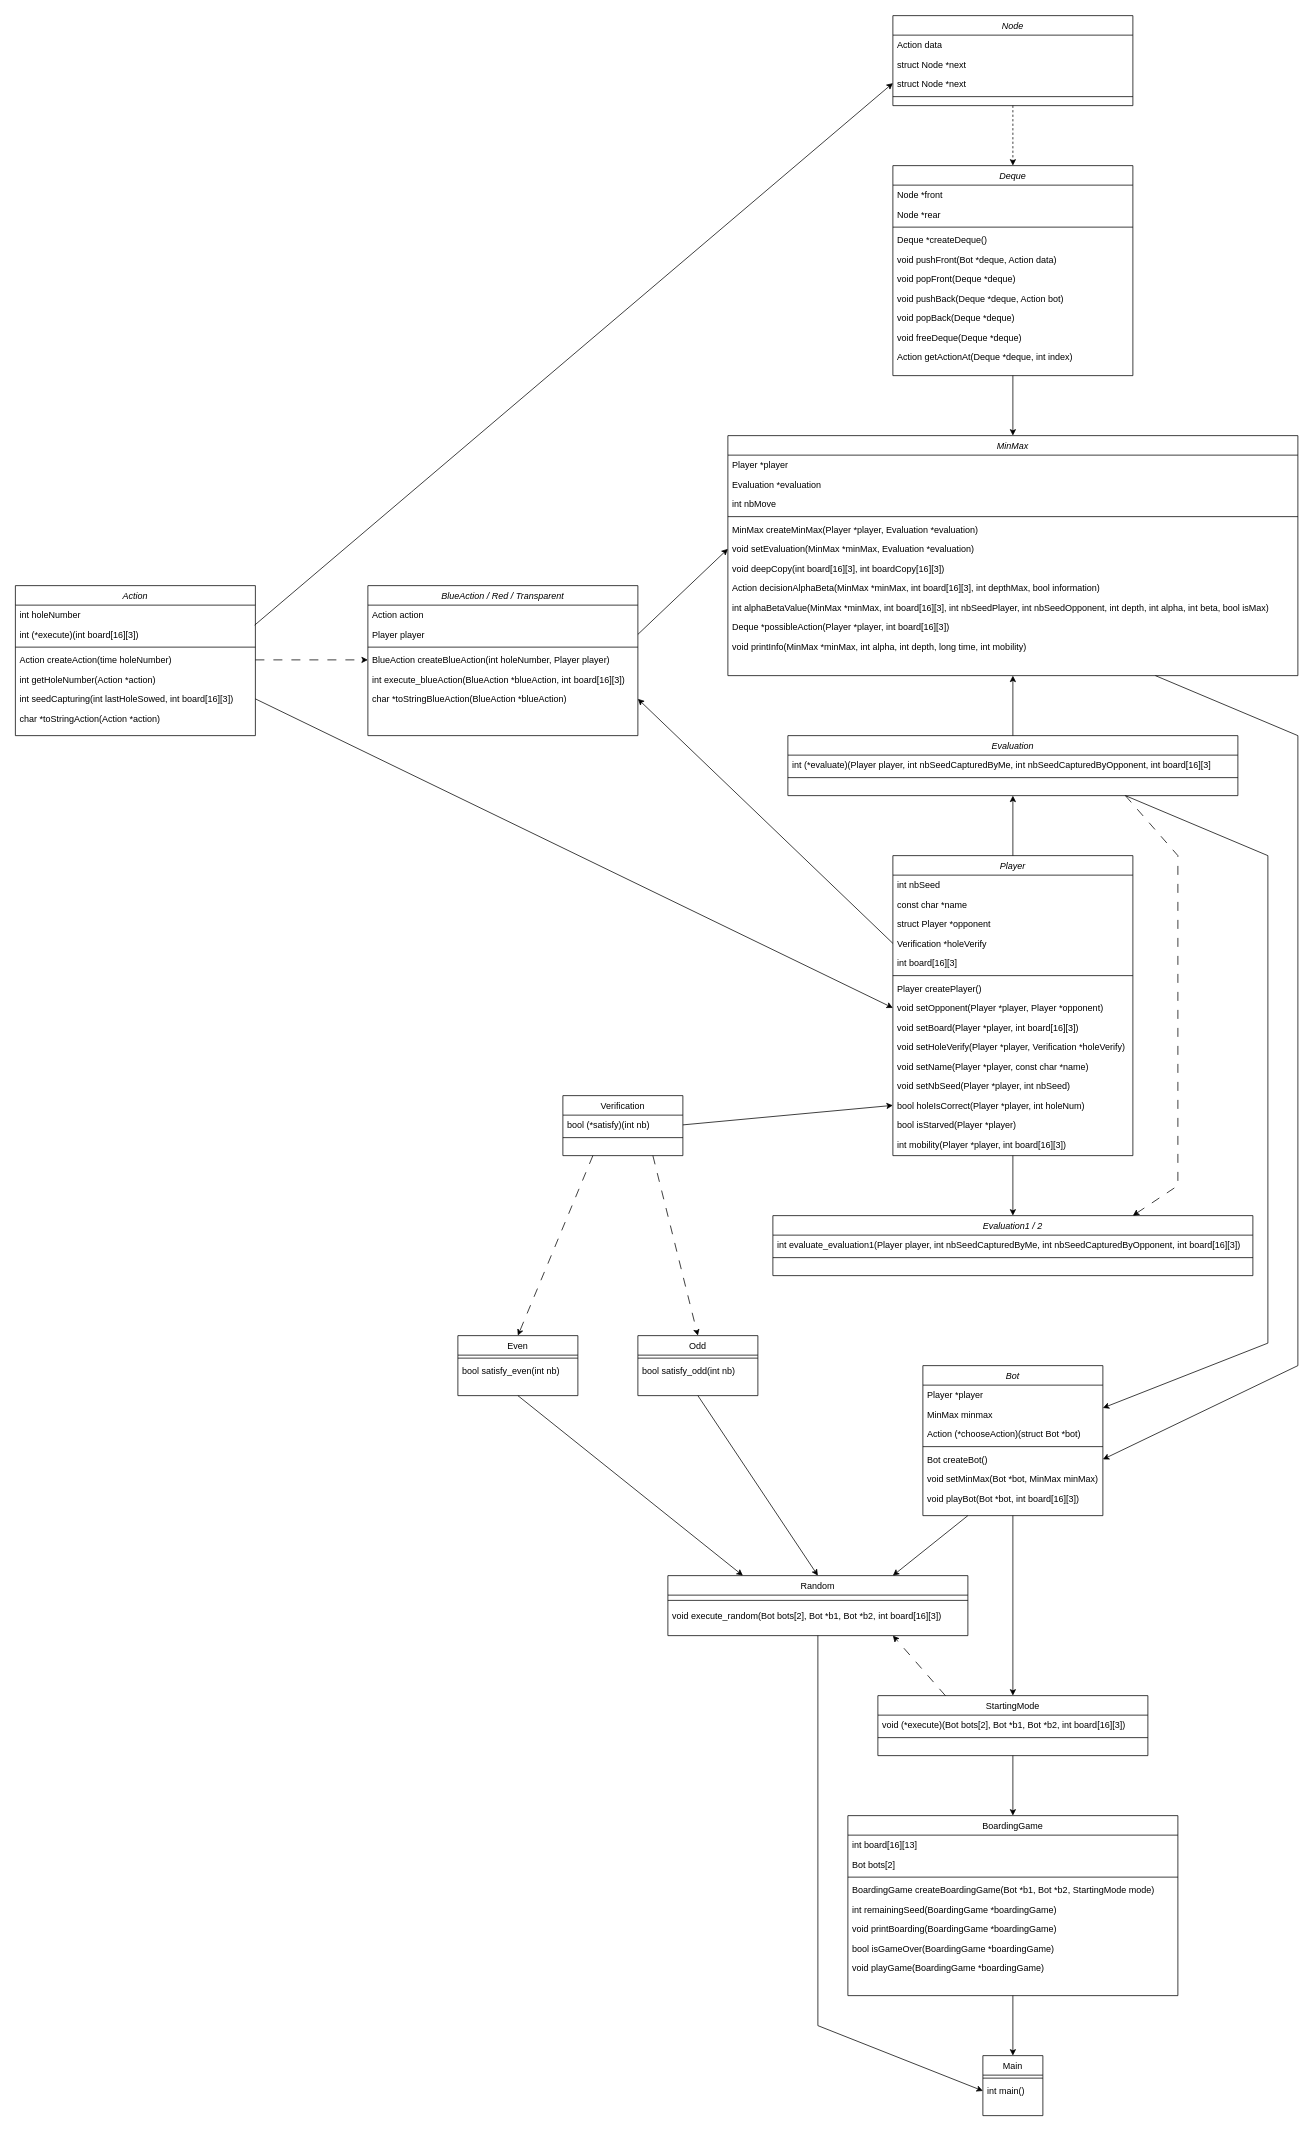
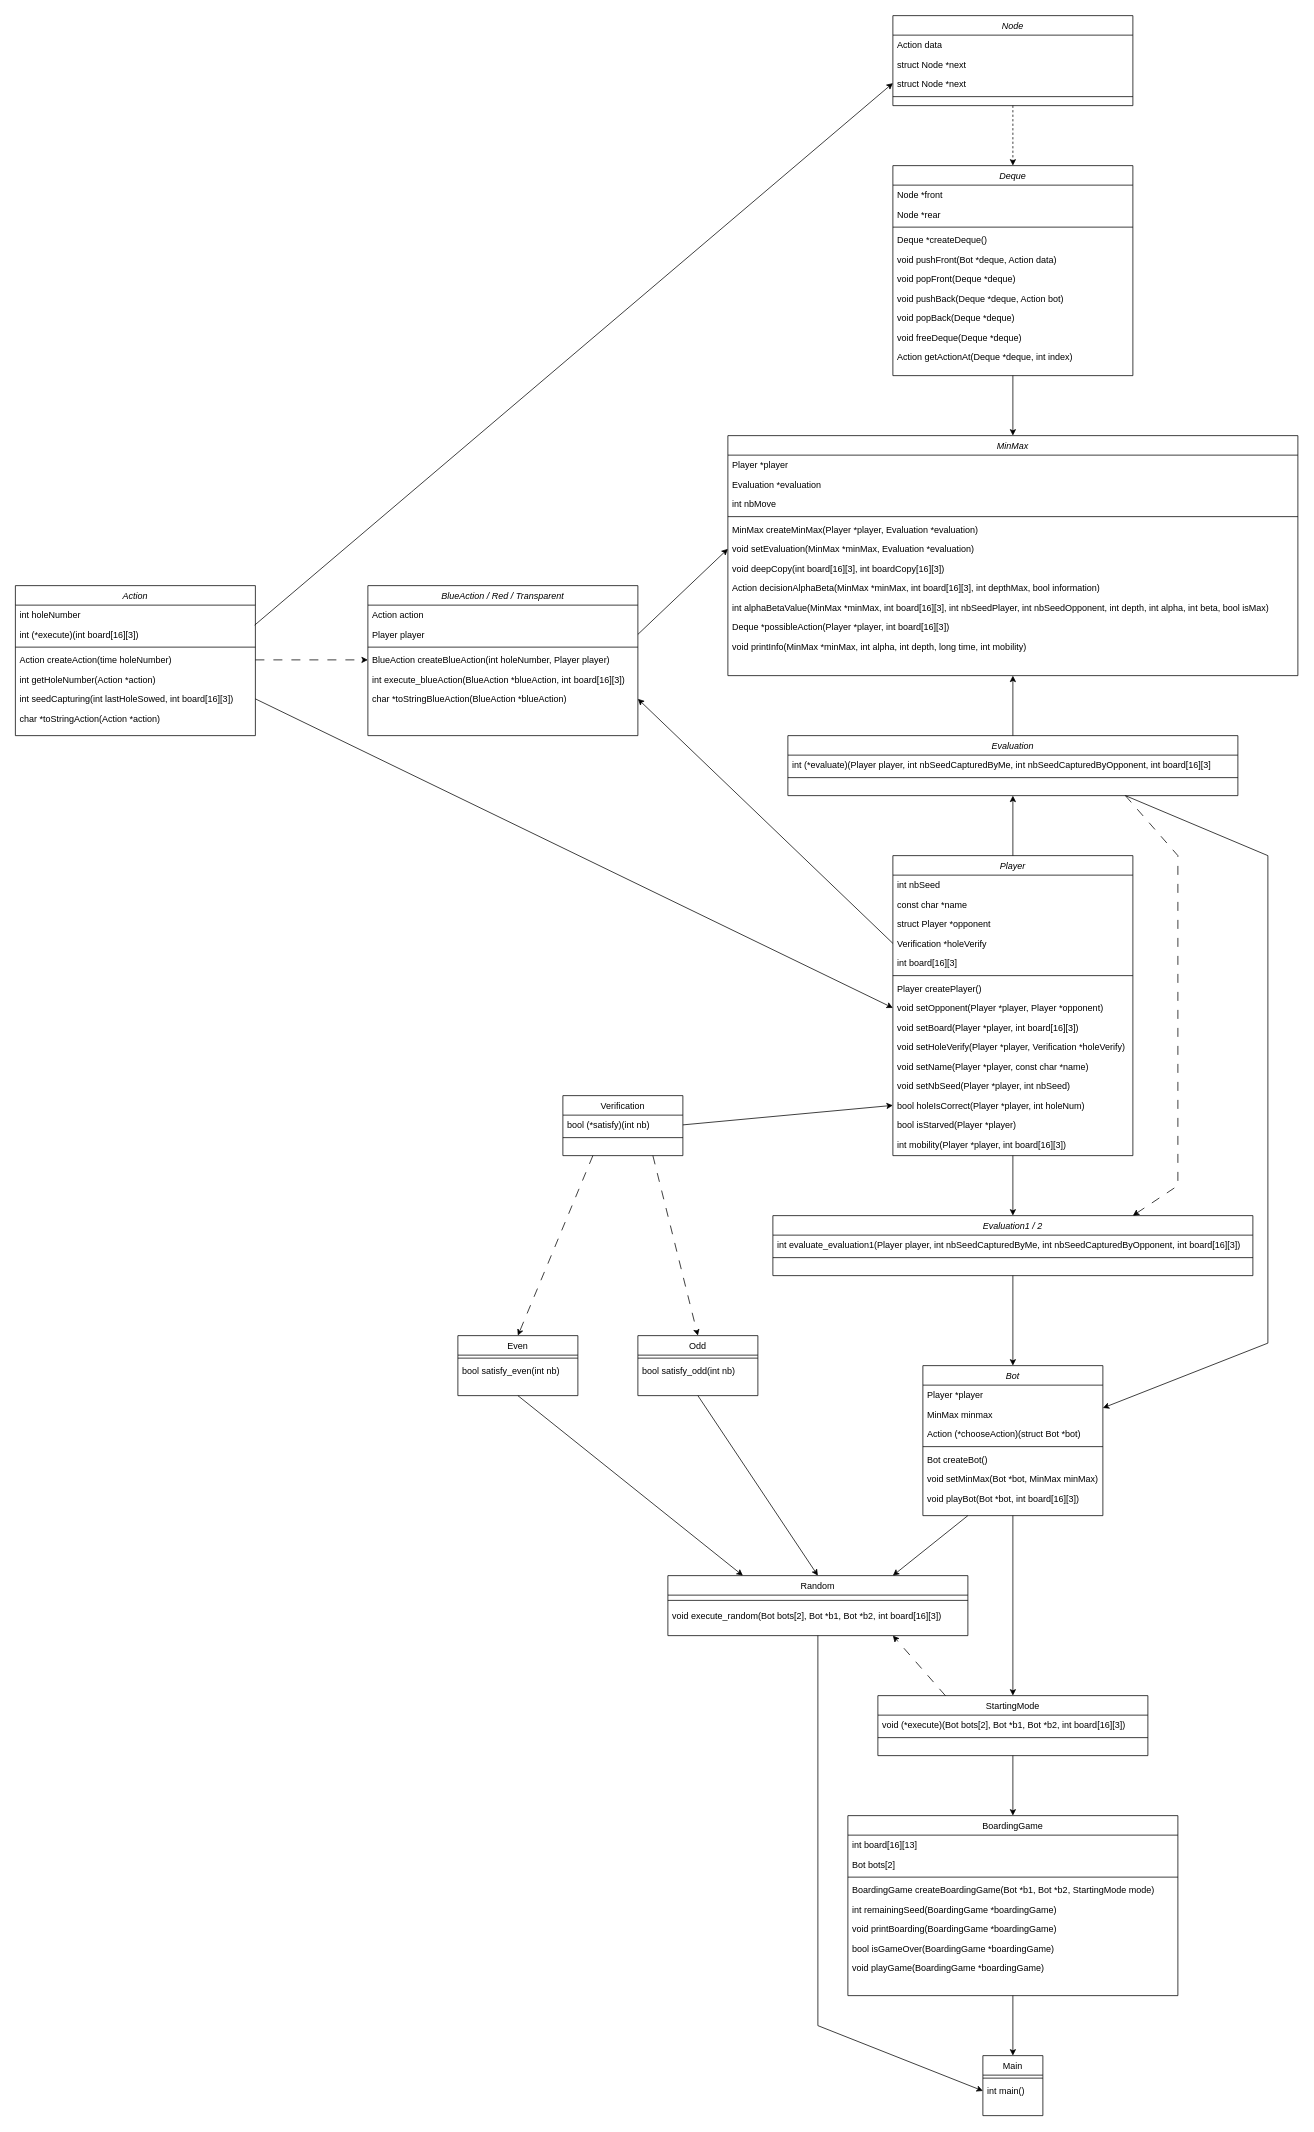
edge "Evaluation1 / 2" -> "Bot": added
edge "MinMax" -> "Bot createBot()": removed
